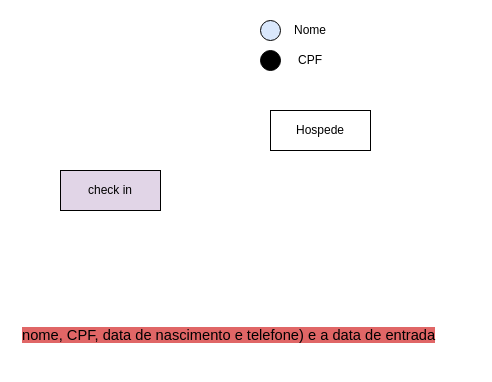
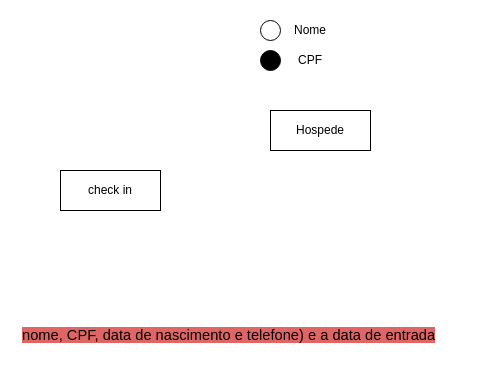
node "Nome": fillcolor #dae8fc -> #ffffff
node "check in": fillcolor #e1d5e7 -> #ffffff
